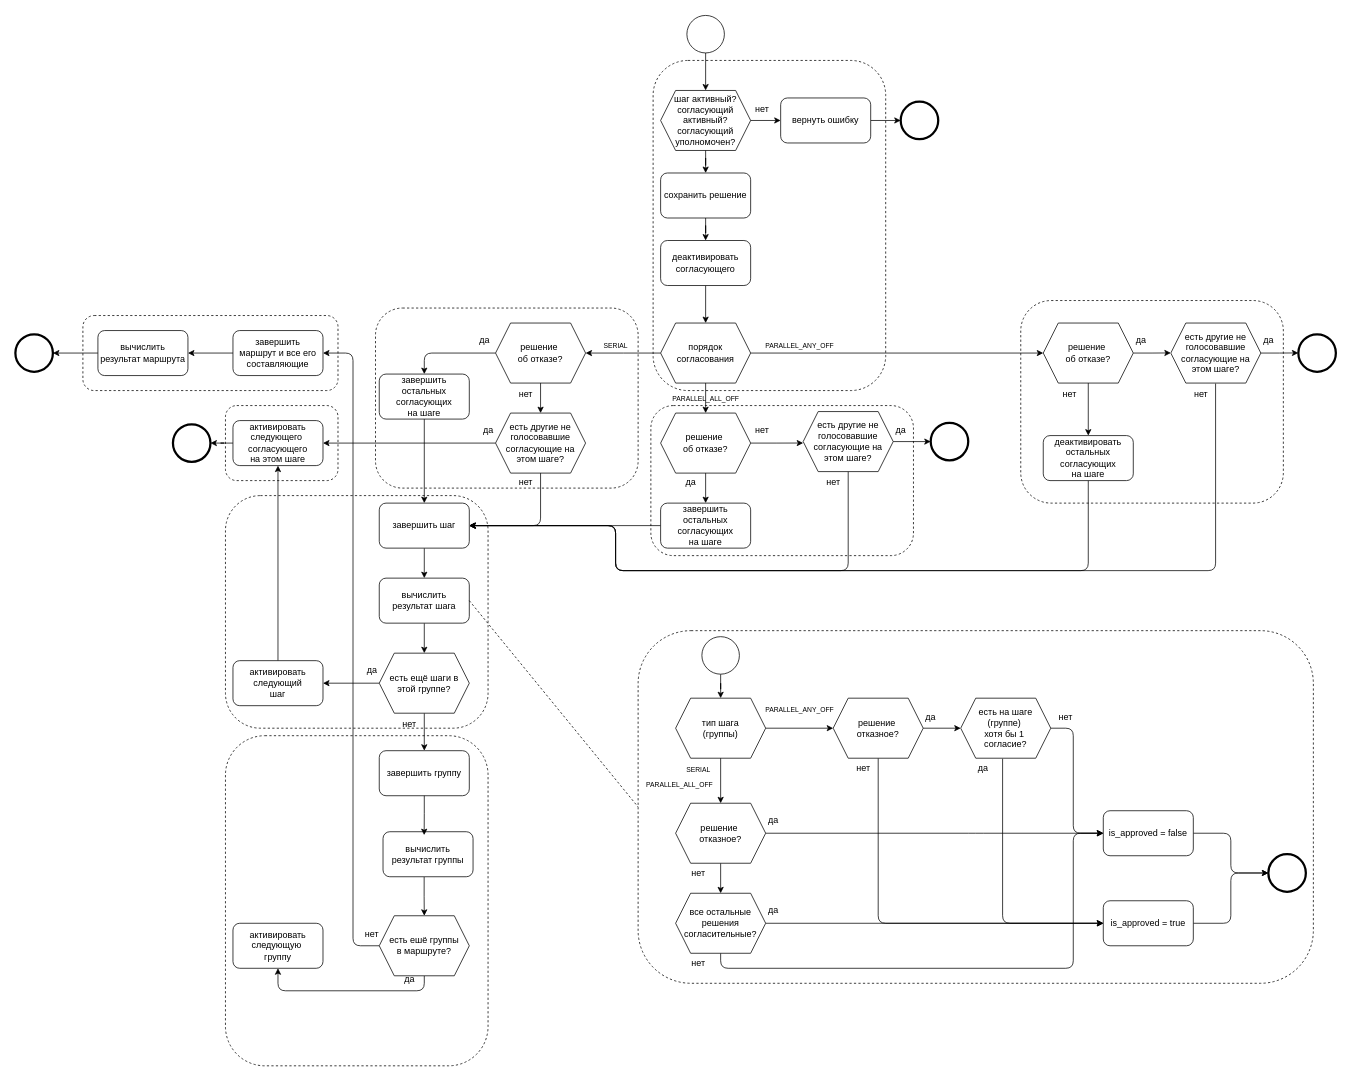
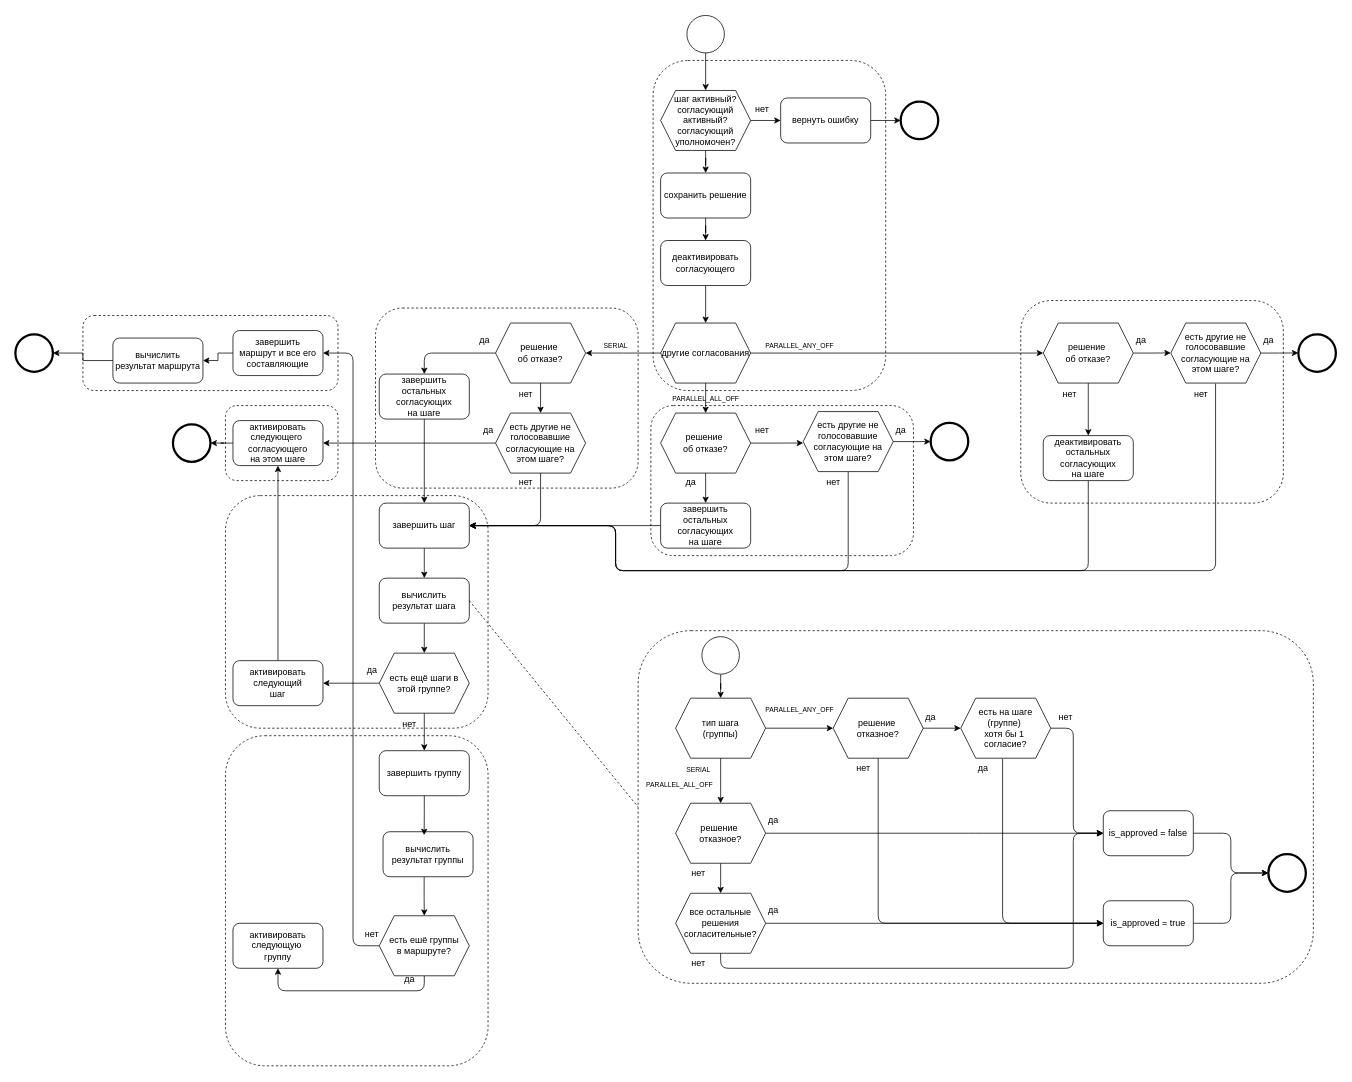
node "вычислить результат маршрута": moved (143, 353) -> (158, 360)
node "порядок согласования": label "порядок согласования" -> "другие согласования"
